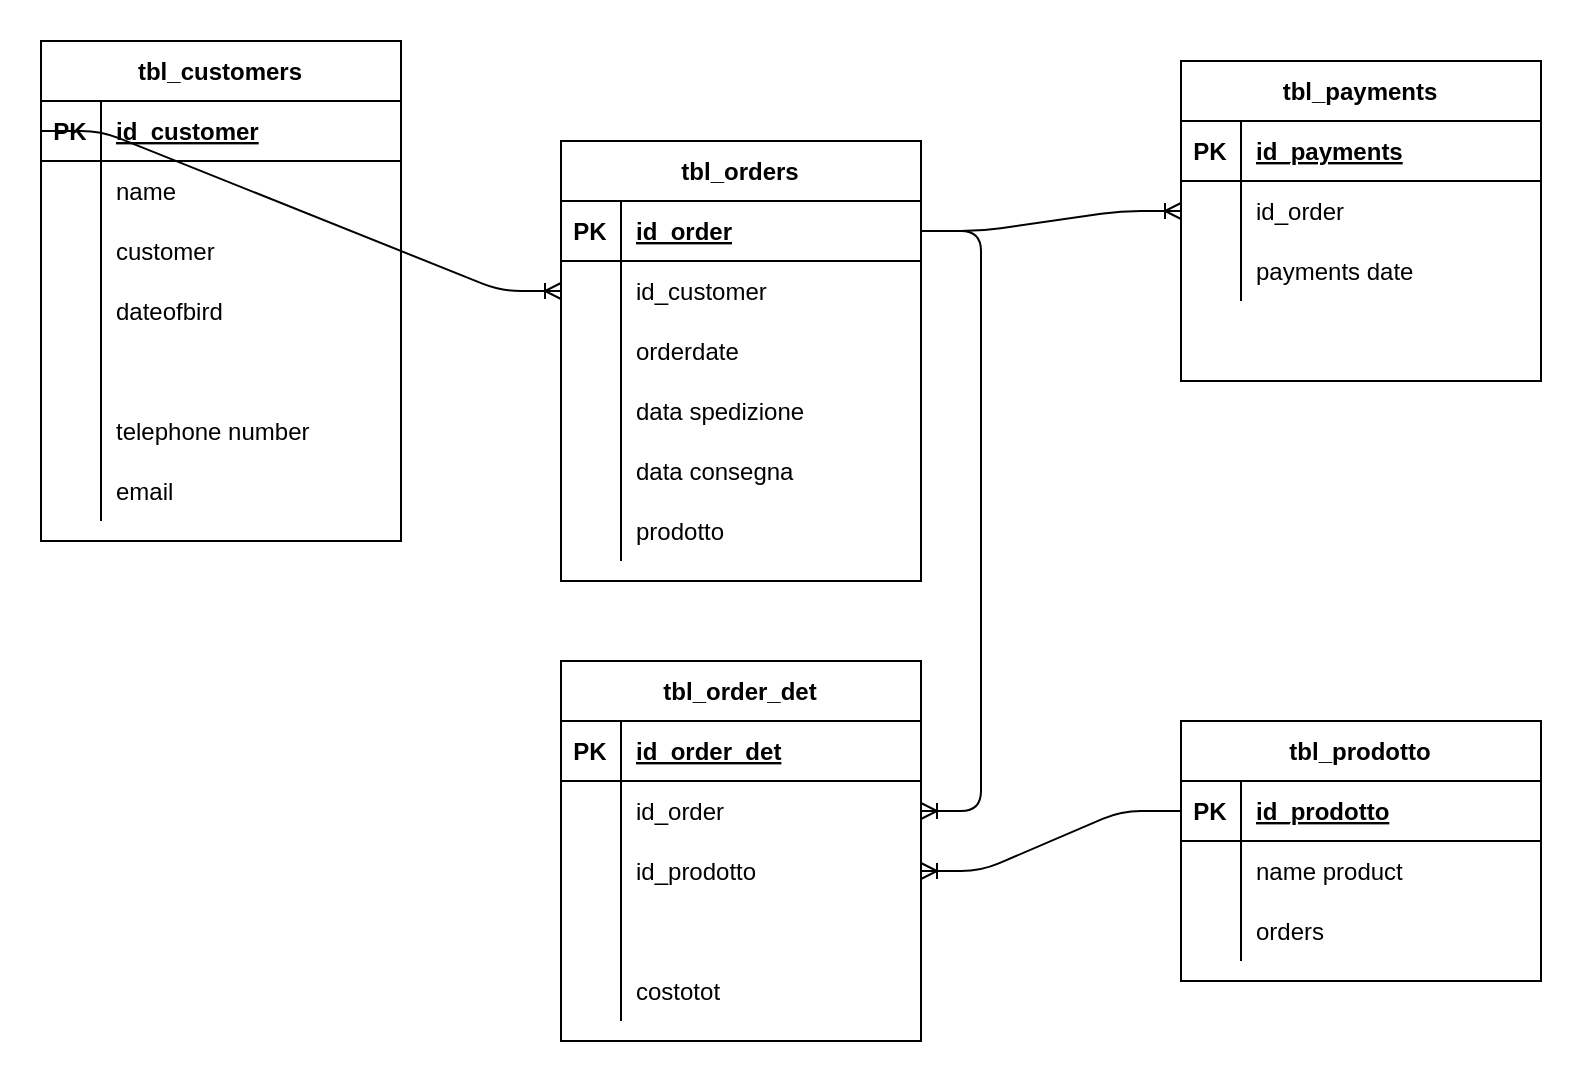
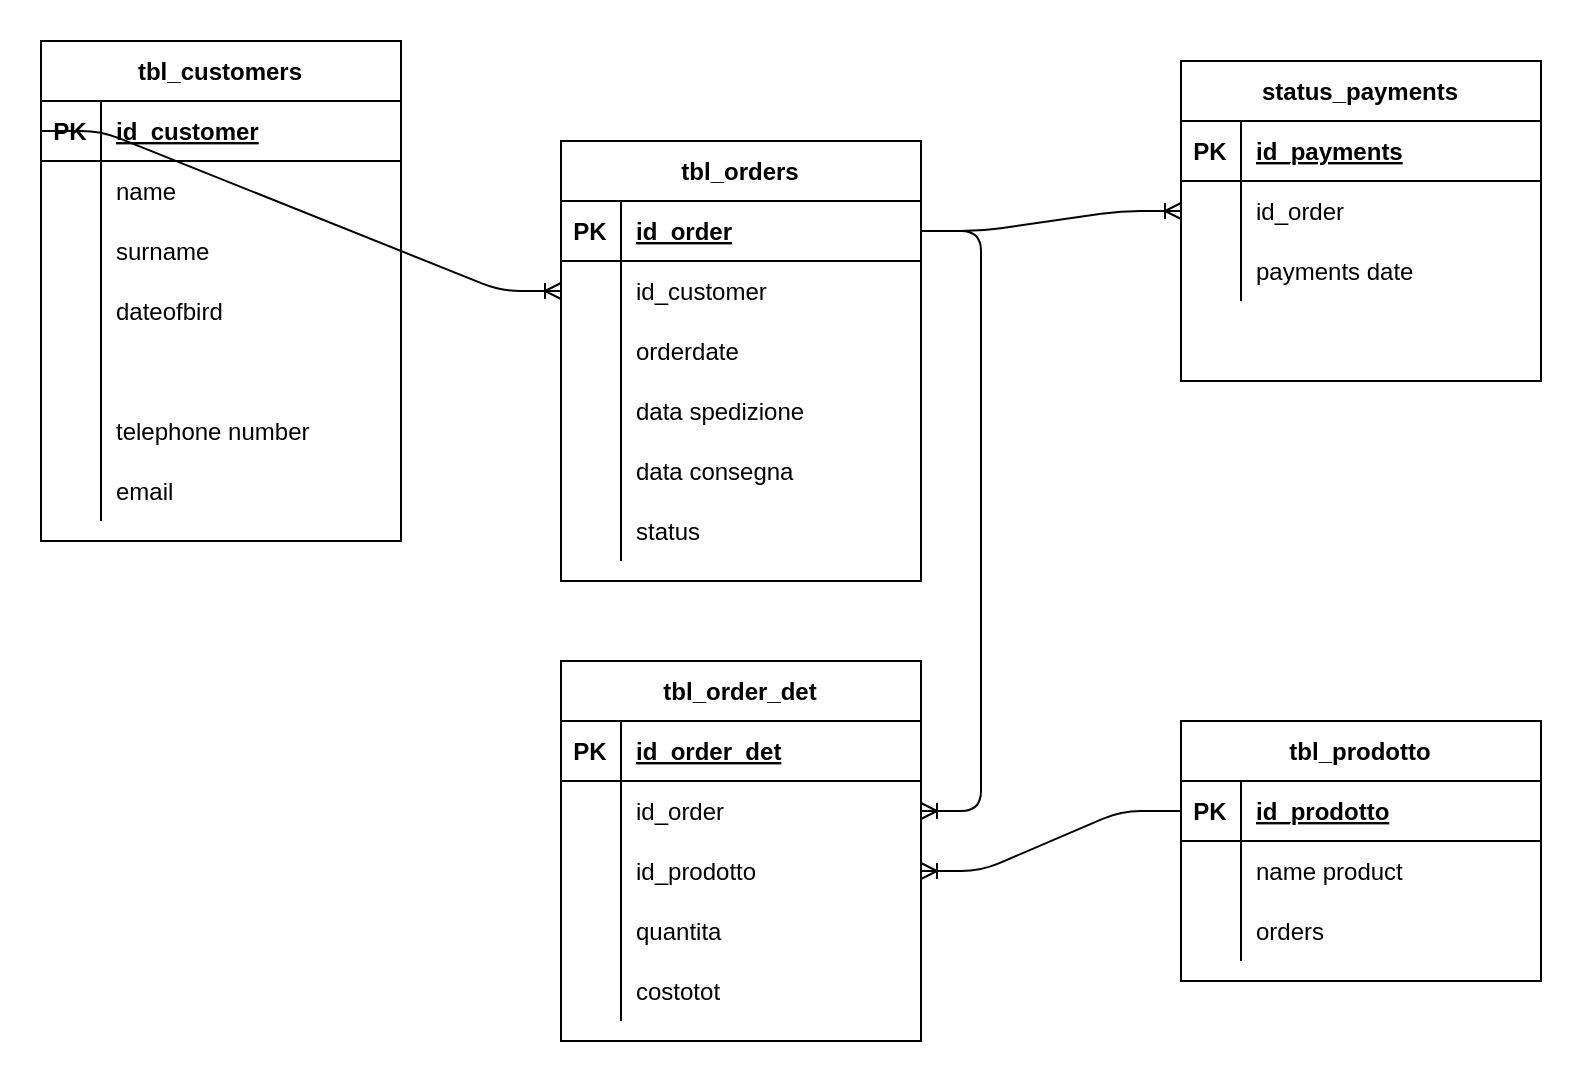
node "tbl_payments": label "tbl_payments" -> "status_payments"
node "customer": label "customer" -> "surname"
node "prodotto": label "prodotto" -> "status"
node "quantita": added
